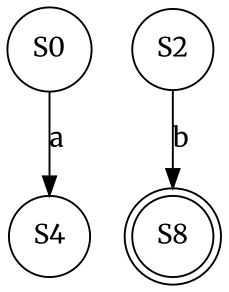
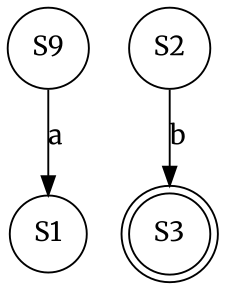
node "S0": label "S0" -> "S9"
node "S4": label "S4" -> "S1"
node "S8": label "S8" -> "S3"
